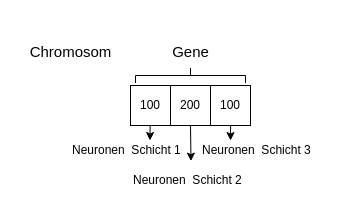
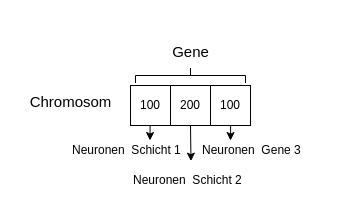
node "Chromosom": moved (71, 56) -> (71, 106)
node "Neuronen Schicht 3": label "Neuronen Schicht 3" -> "Neuronen Gene 3"
